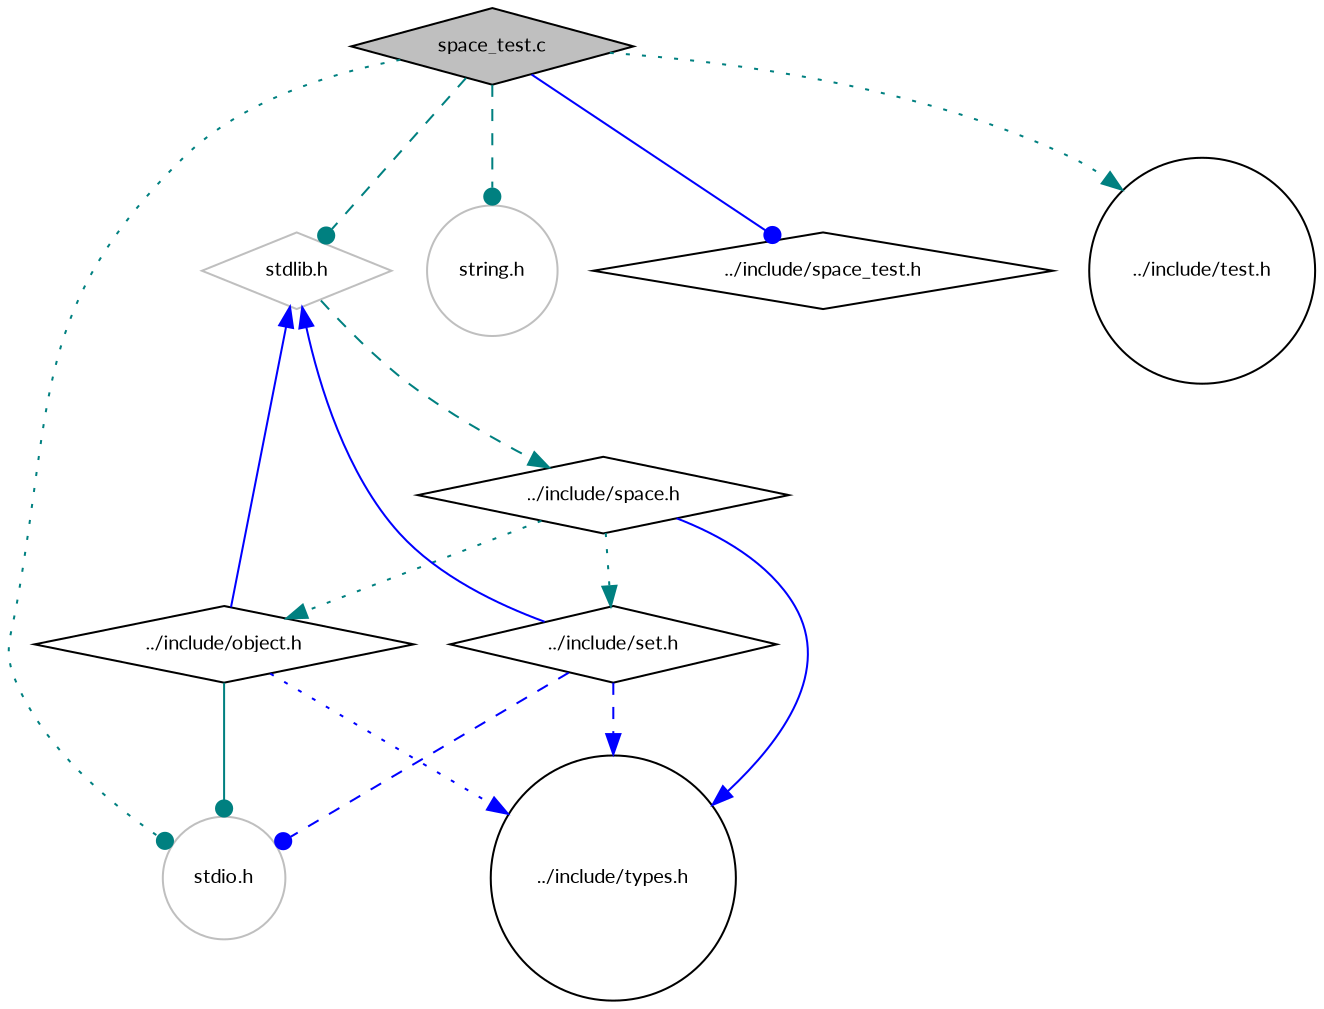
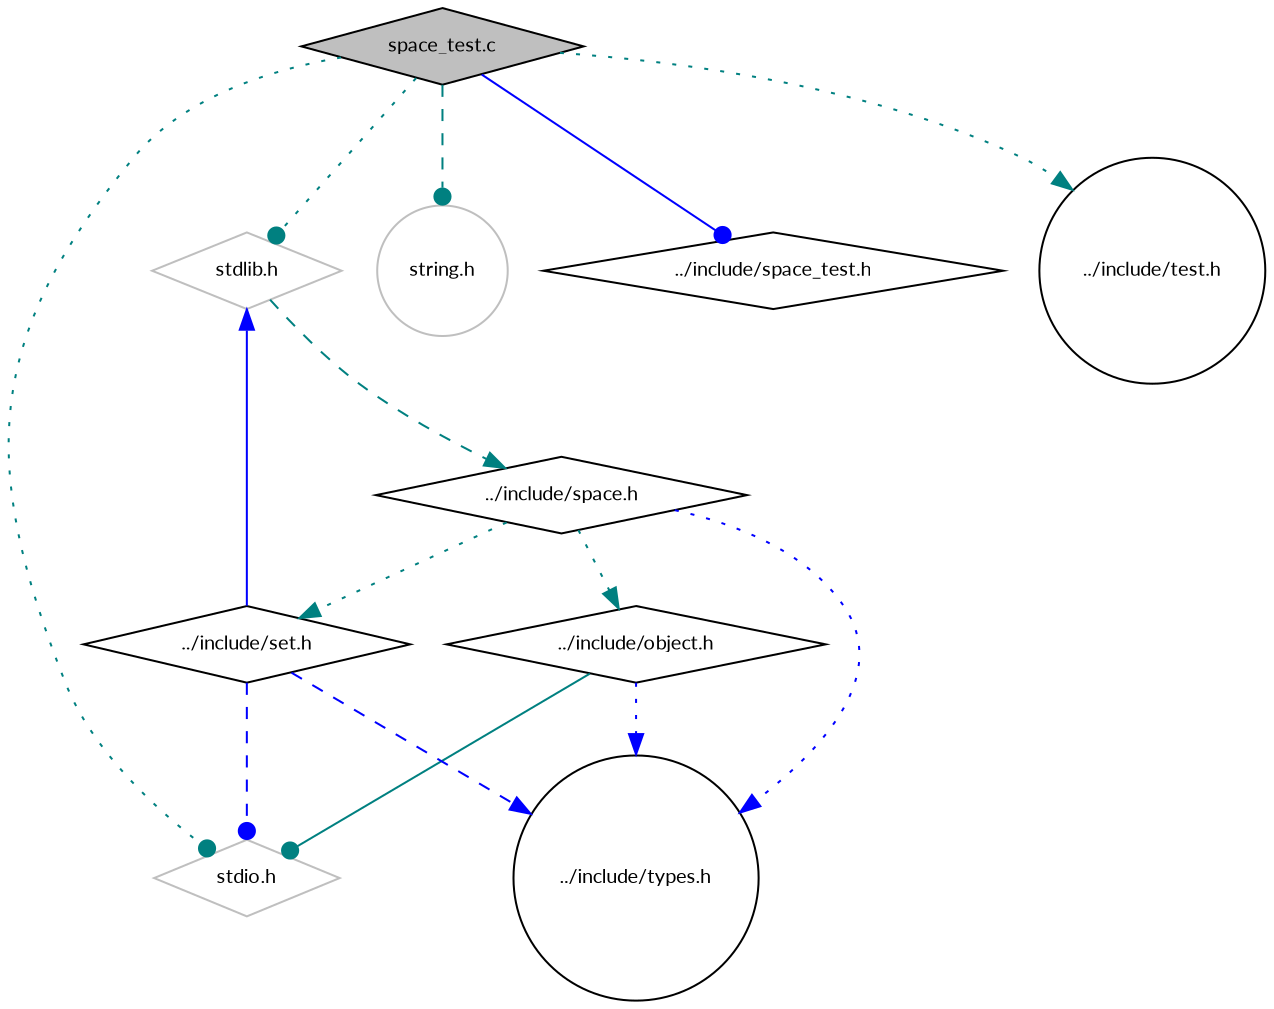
edge "space_test.c" -> "stdlib.h": style dashed -> dotted
edge "../include/object.h" -> "stdlib.h": removed
edge "../include/space.h" -> "../include/types.h": style solid -> dotted
node "stdio.h": shape circle -> diamond
